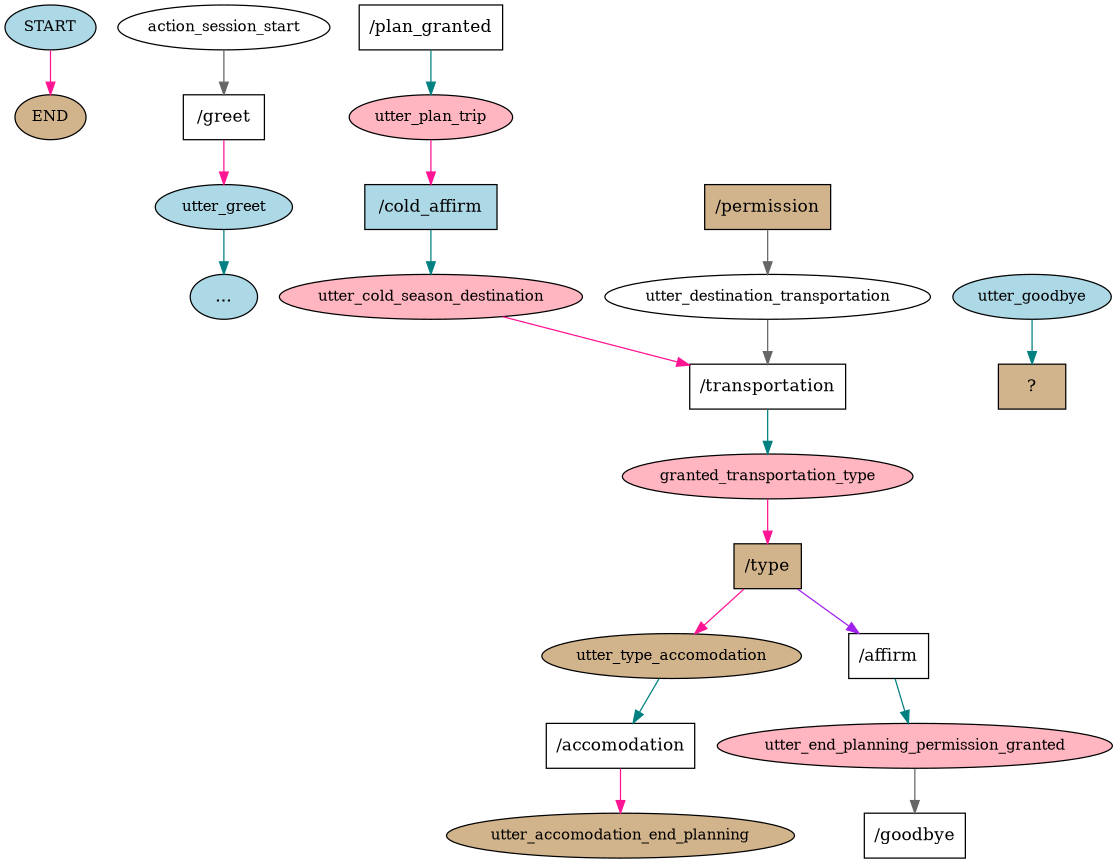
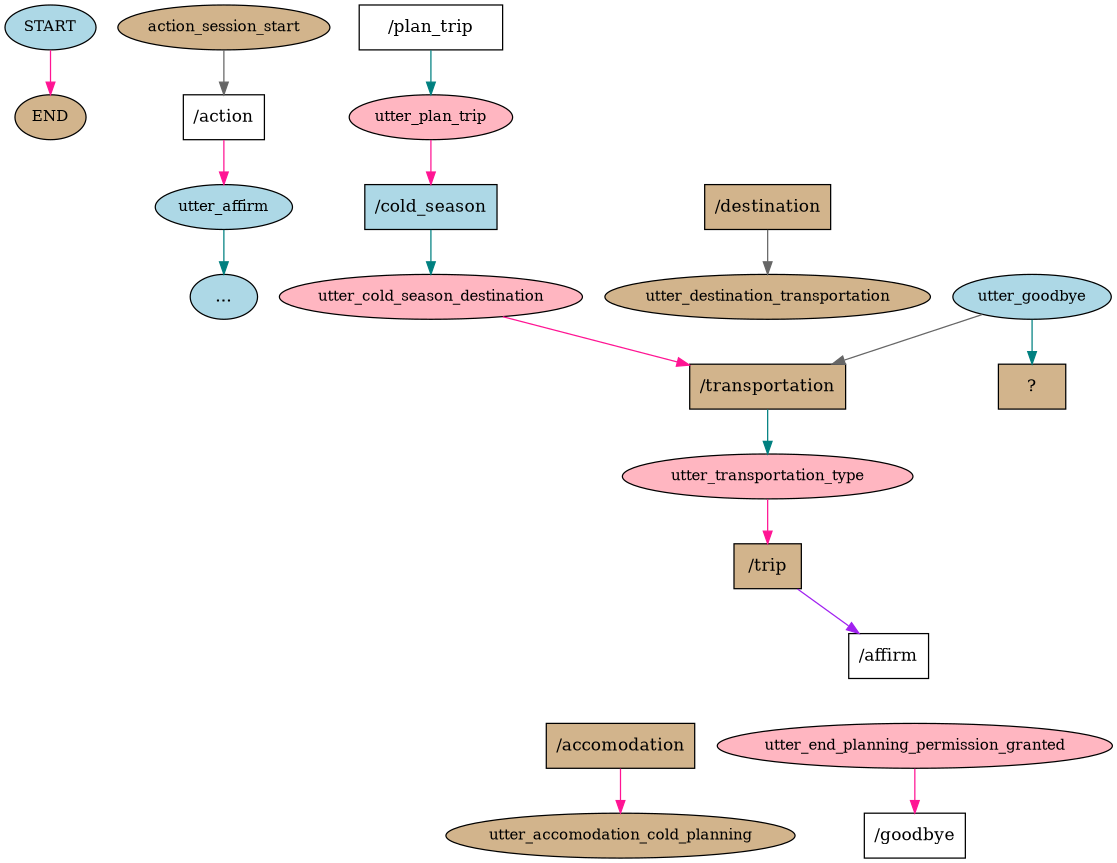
node "action_session_start": fillcolor white -> tan
node "/plan_granted": label "/plan_granted" -> "/plan_trip"
node "/greet": label "/greet" -> "/action"
node "utter_greet": label "utter_greet" -> "utter_affirm"
node "/cold_affirm": label "/cold_affirm" -> "/cold_season"
node "/permission": label "/permission" -> "/destination"
node "utter_destination_transportation": fillcolor white -> tan
edge "utter_destination_transportation" -> "/transportation": now "utter_goodbye" -> "/transportation"
node "/transportation": fillcolor white -> tan
node "granted_transportation_type": label "granted_transportation_type" -> "utter_transportation_type"
node "/type": label "/type" -> "/trip"
node "utter_type_accomodation": removed
edge "/affirm" -> "utter_end_planning_permission_granted": removed
node "/accomodation": fillcolor white -> tan
edge "utter_end_planning_permission_granted" -> "/goodbye": color gray40 -> deeppink
node "utter_accomodation_end_planning": label "utter_accomodation_end_planning" -> "utter_accomodation_cold_planning"
